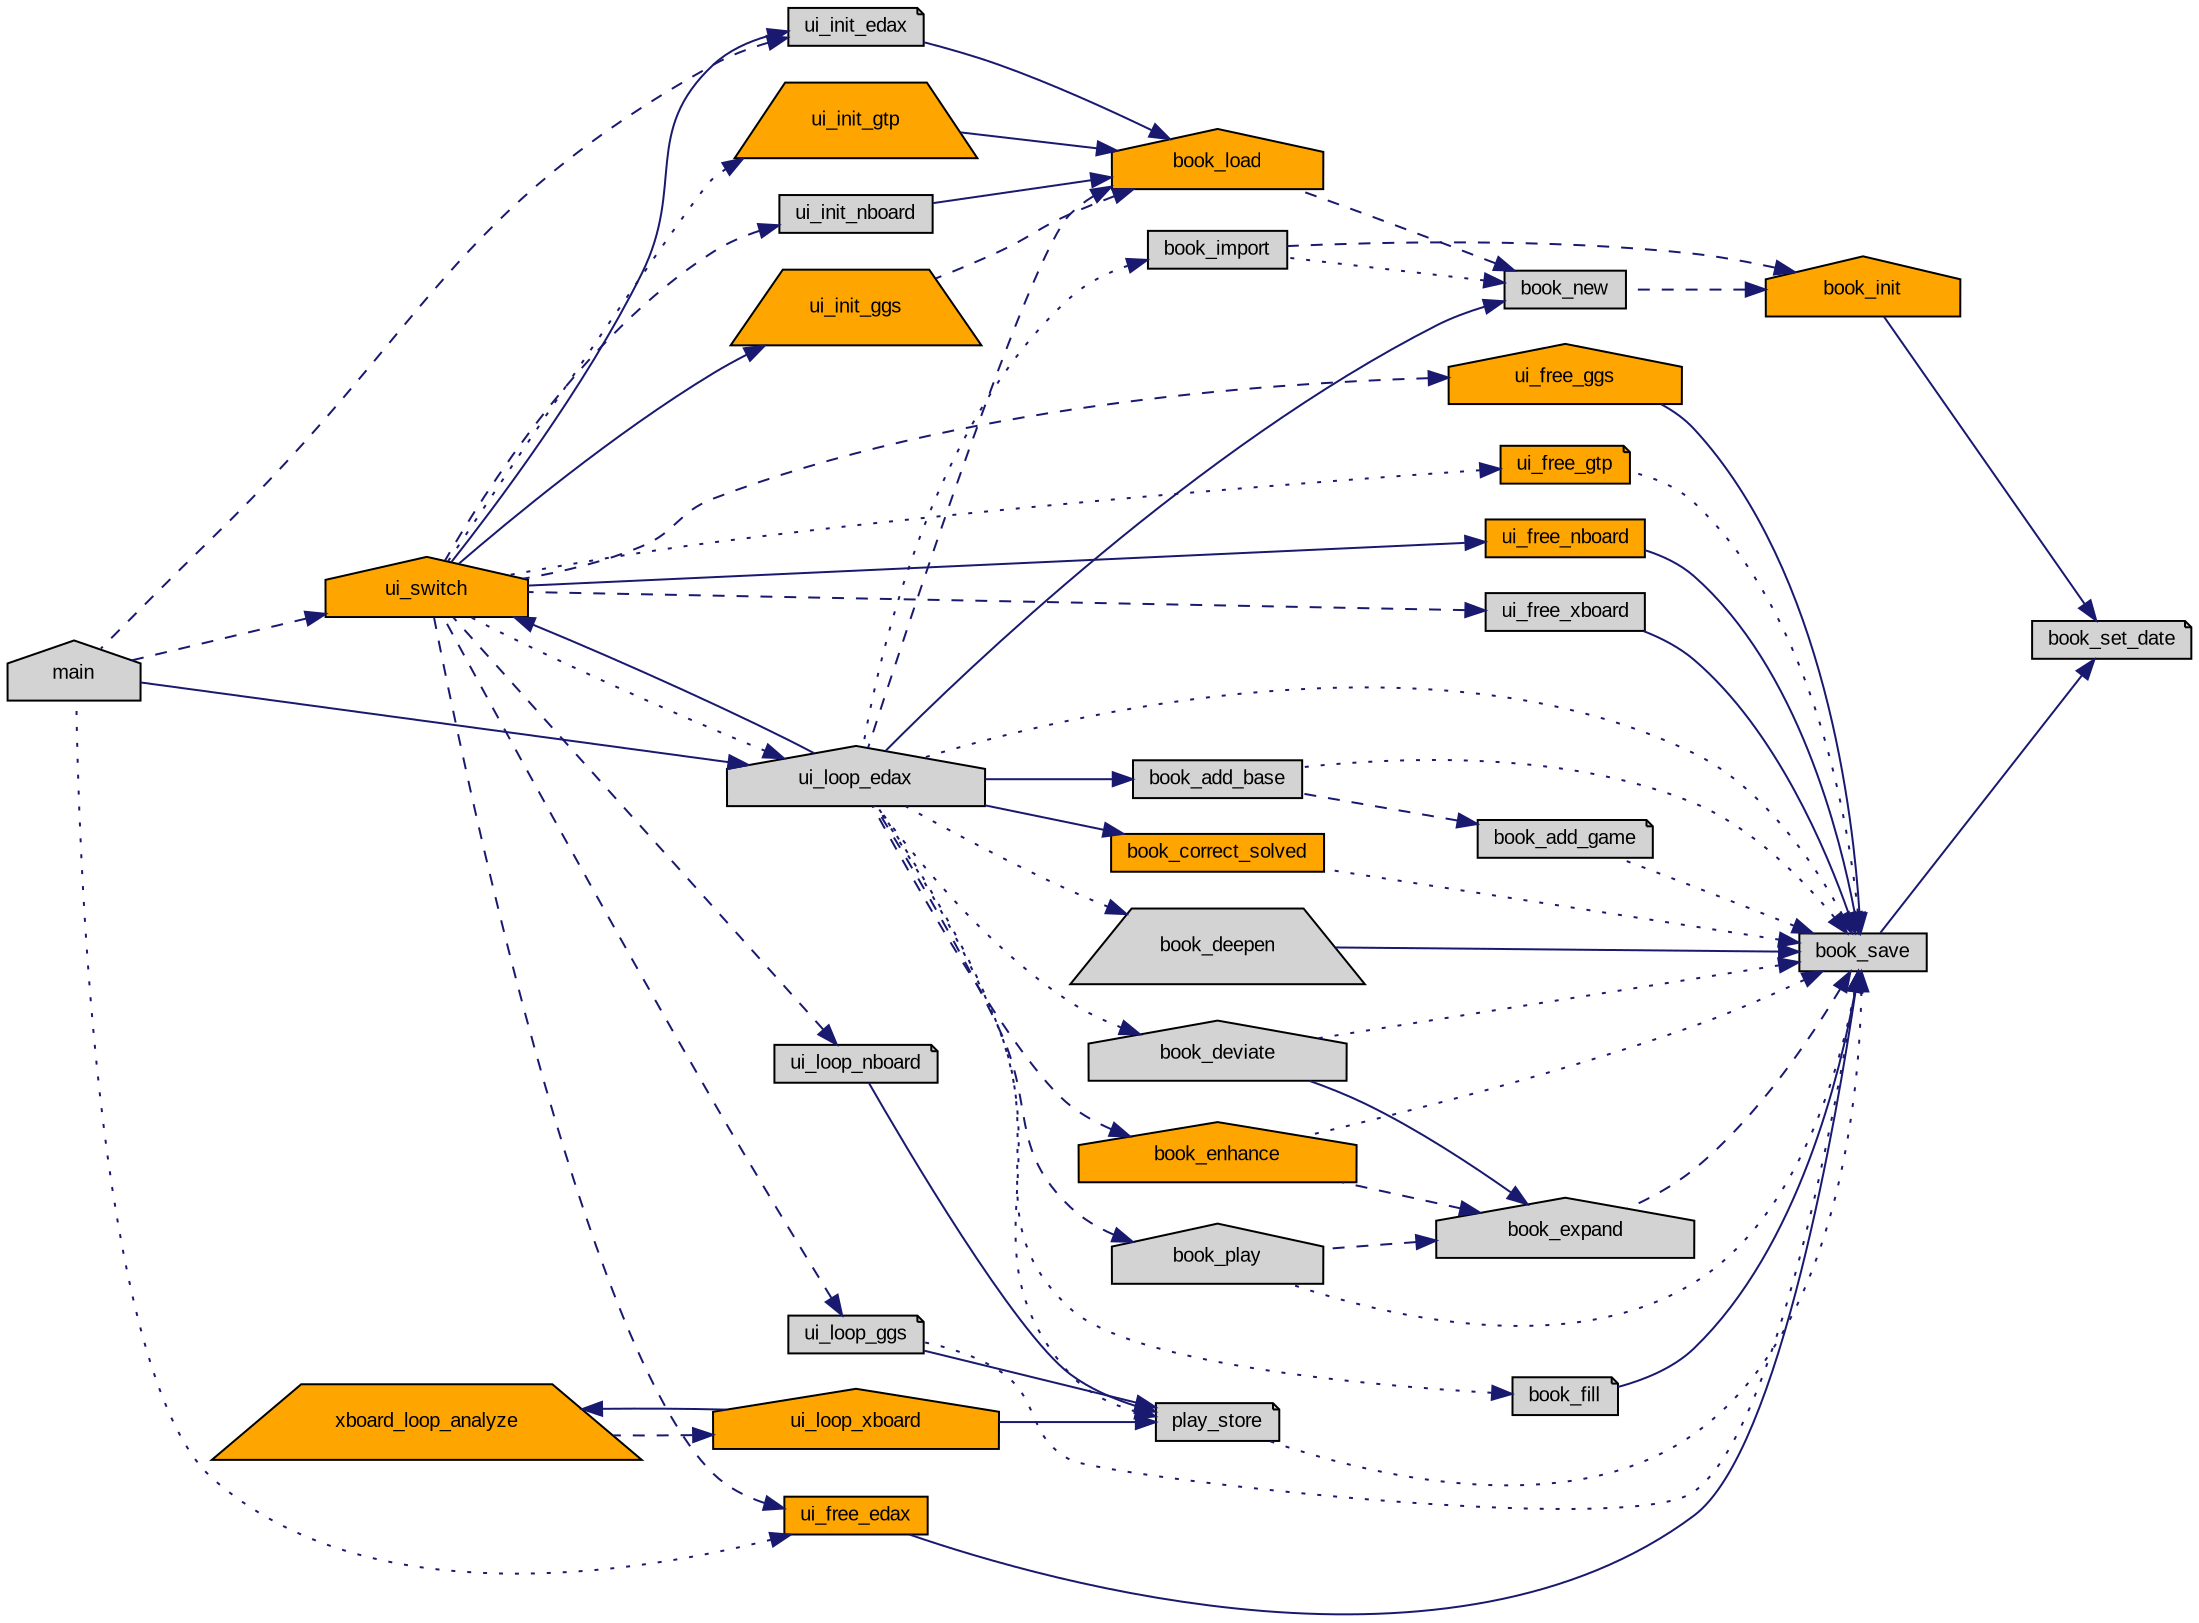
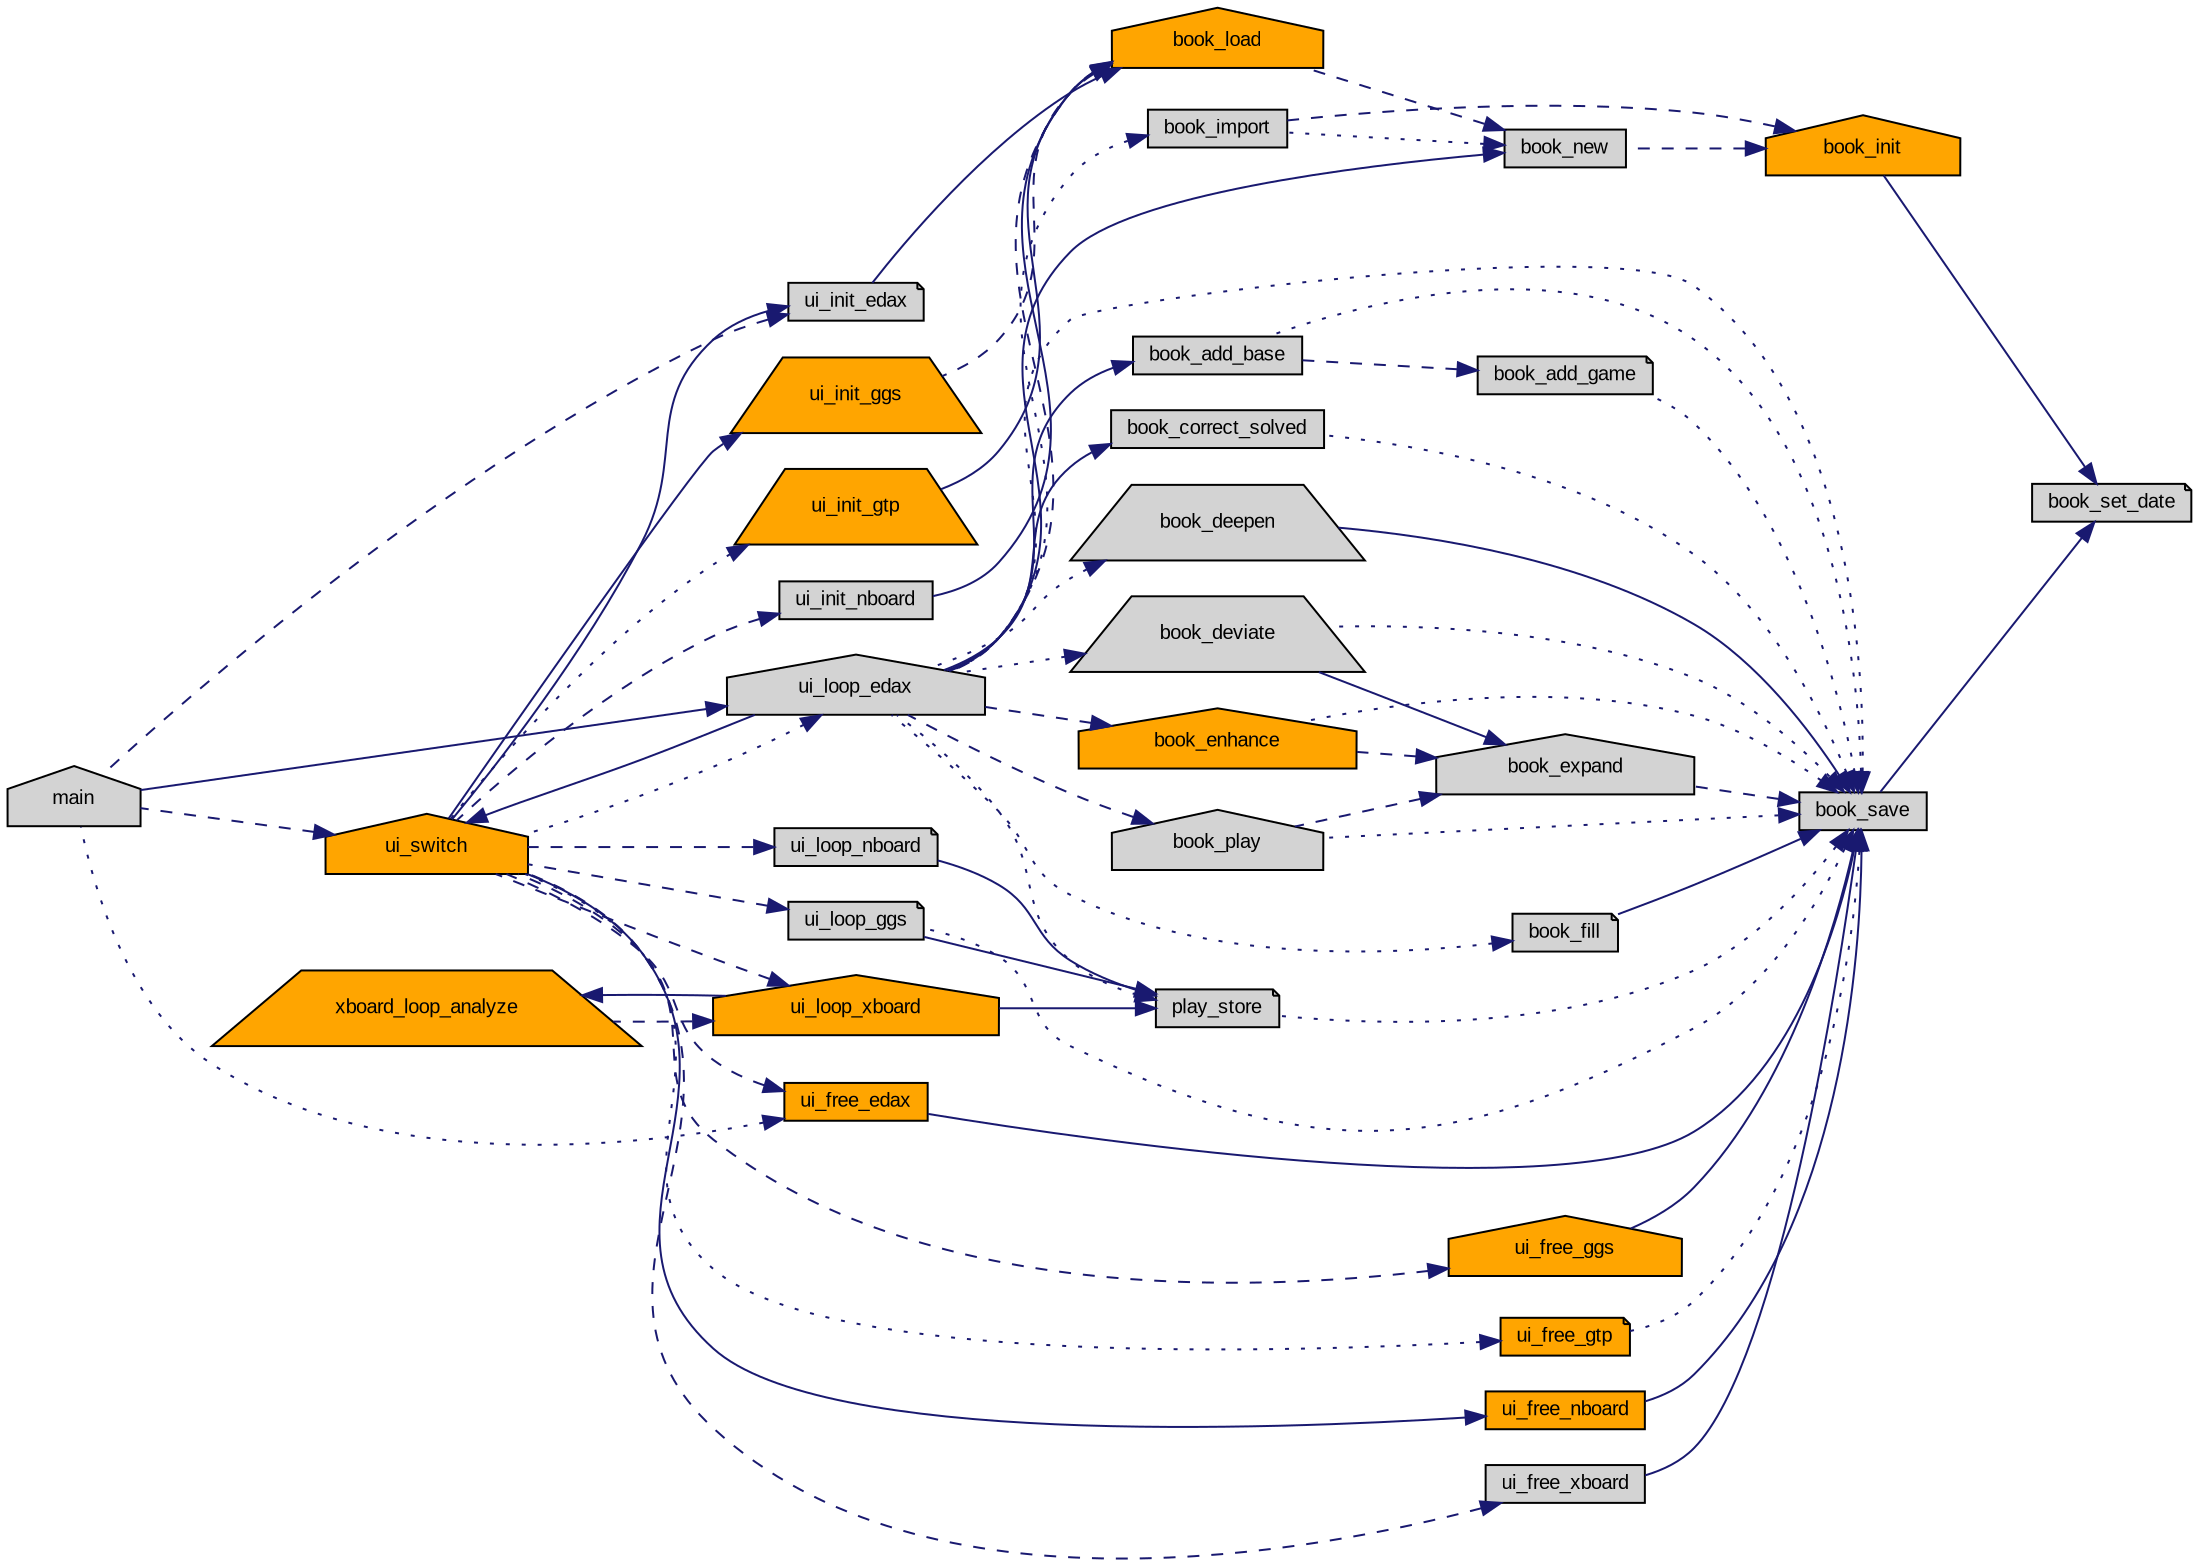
node "book_correct_solved": fillcolor orange -> lightgrey
edge "ui_switch" -> "ui_loop_xboard": added
node "book_deviate": shape house -> trapezium
